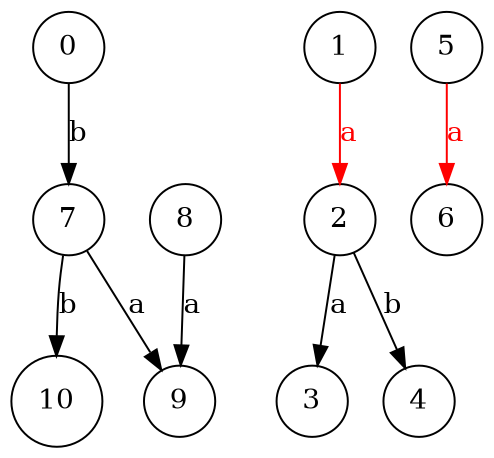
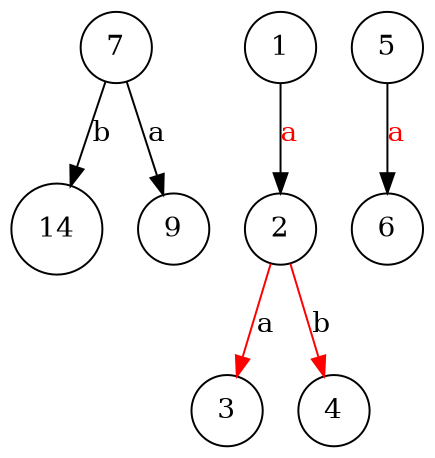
node "0": removed
edge "1" -> "2": color red -> black
edge "5" -> "6": color red -> black
node "8": removed
edge "2" -> "3": color black -> red
edge "2" -> "4": color black -> red
node "10": label "10" -> "14"
